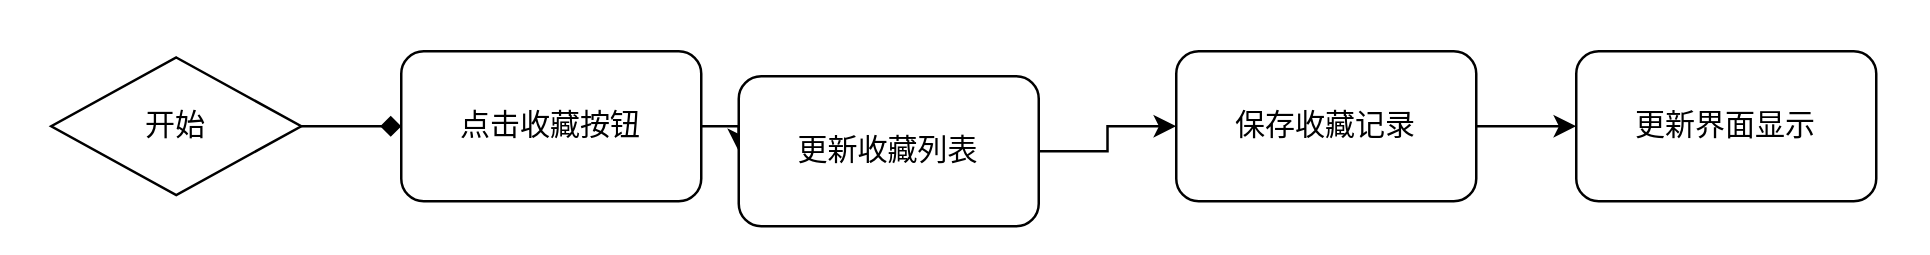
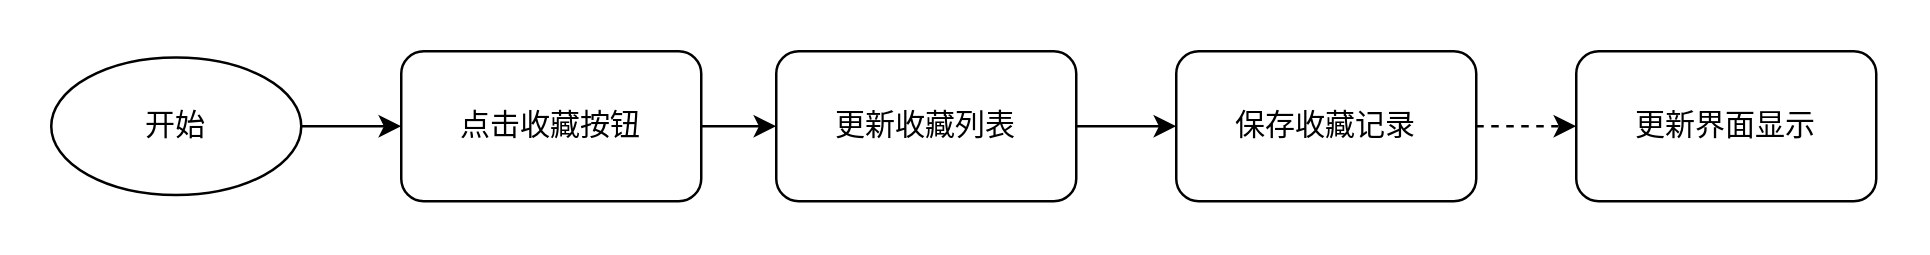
node "开始": shape diamond -> ellipse
edge "开始" -> "点击收藏按钮": arrowhead diamond -> classic
edge "保存收藏记录" -> "更新界面显示": style solid -> dashed
node "更新收藏列表": moved (889, 151) -> (926, 126)
